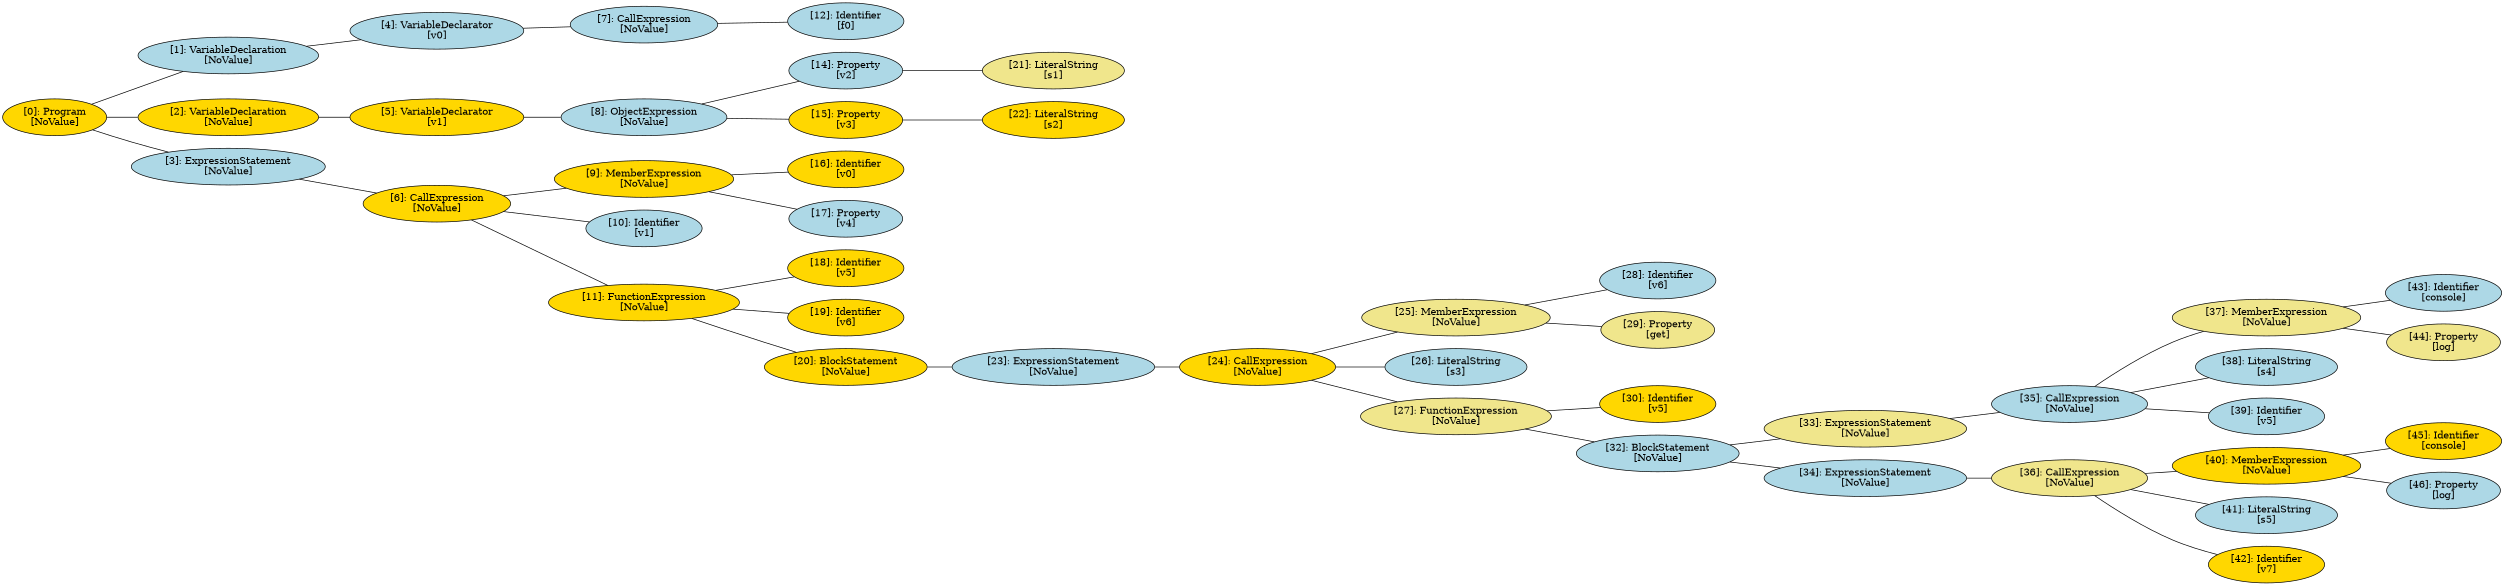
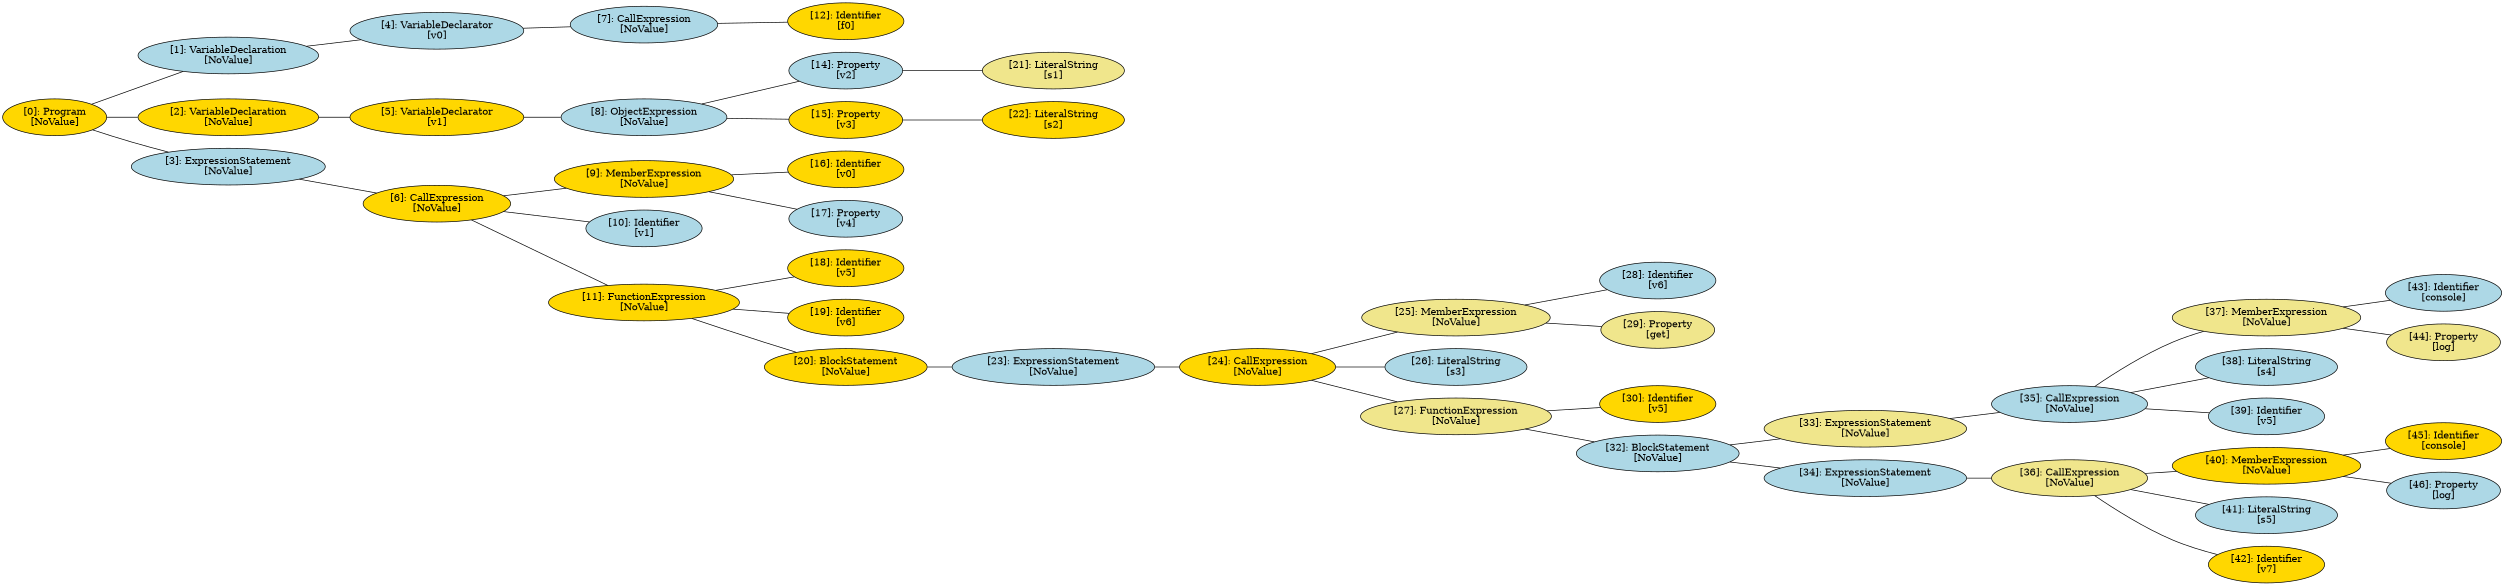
node "[12]: Identifier [f0]": fillcolor lightblue -> gold
